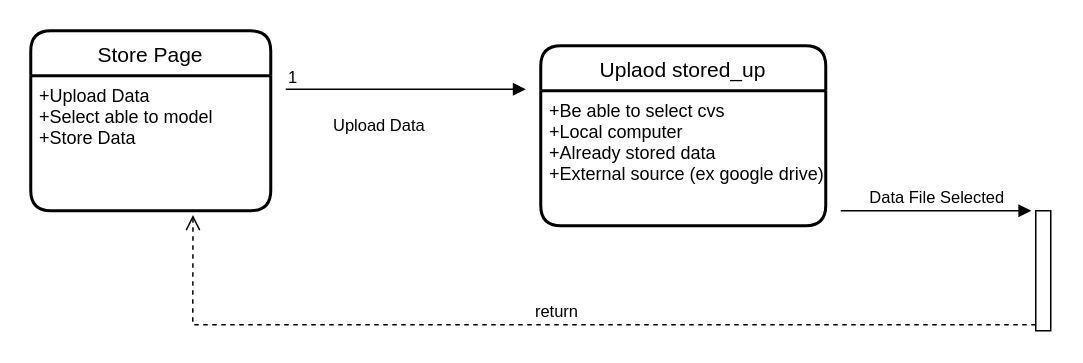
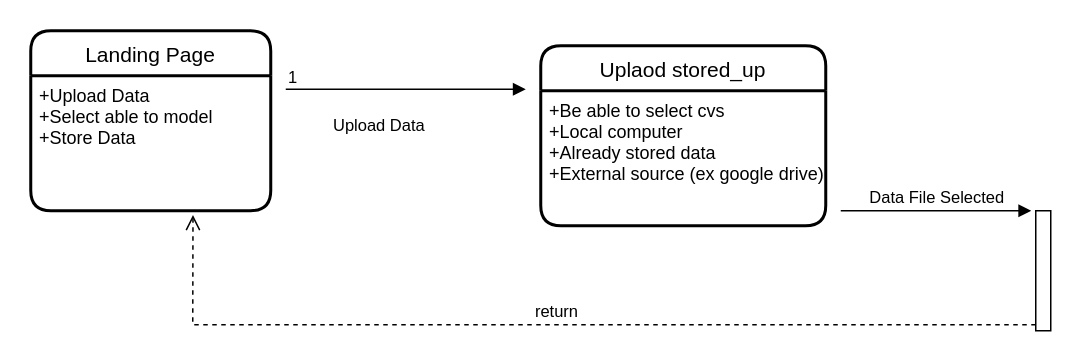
node "Store Page": label "Store Page" -> "Landing Page"
